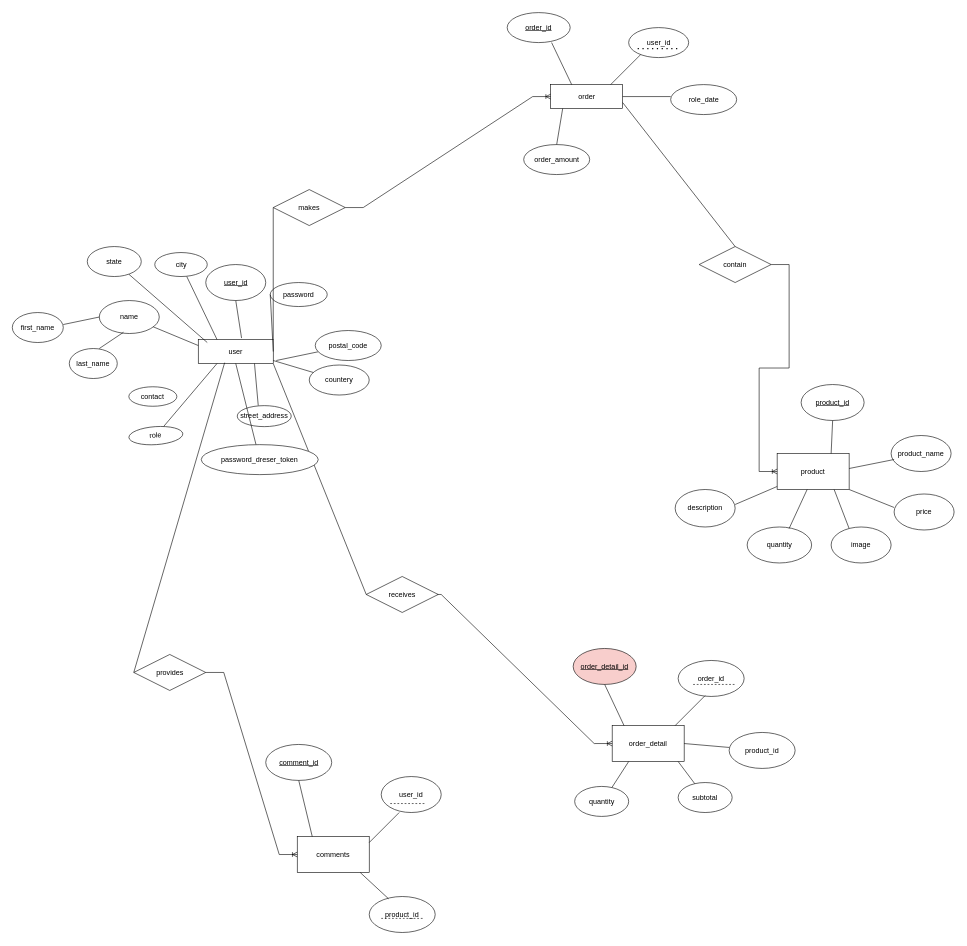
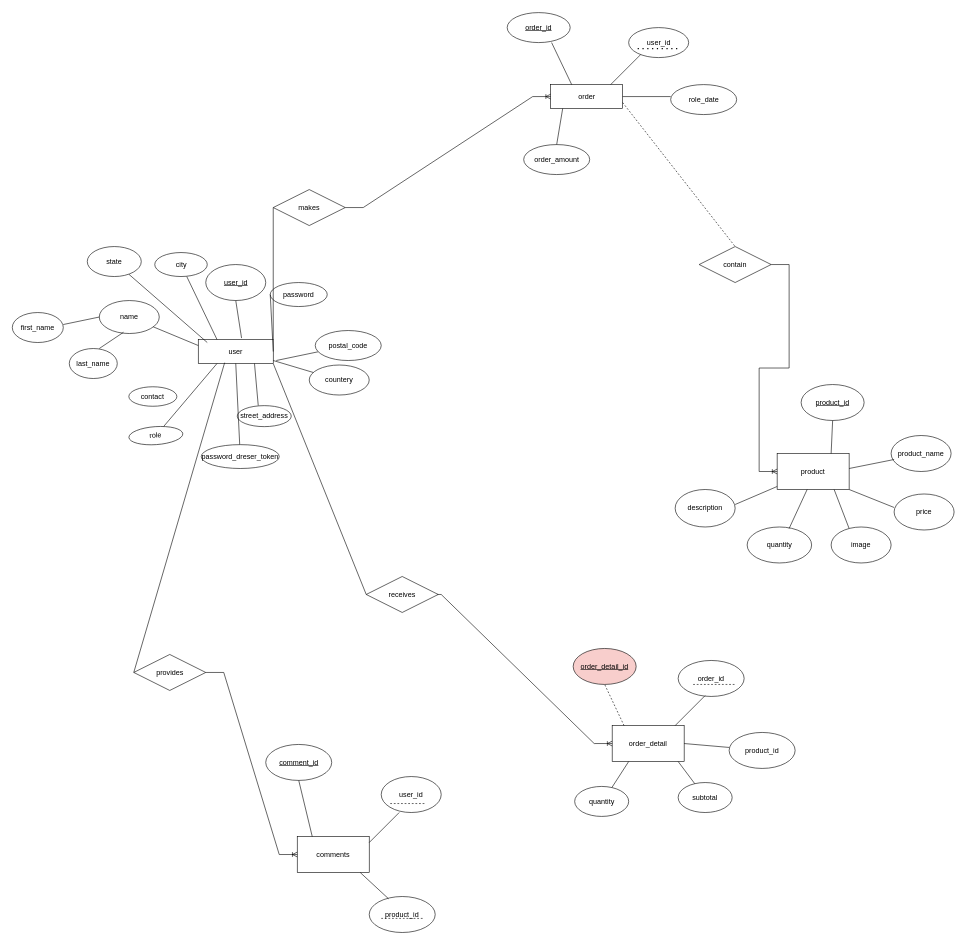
edge "order" -- "contain": style solid -> dashed
node "password_dreser_token": size 117x30 -> 78x24
edge "order_detail_id" -- "order_detail": style solid -> dashed
